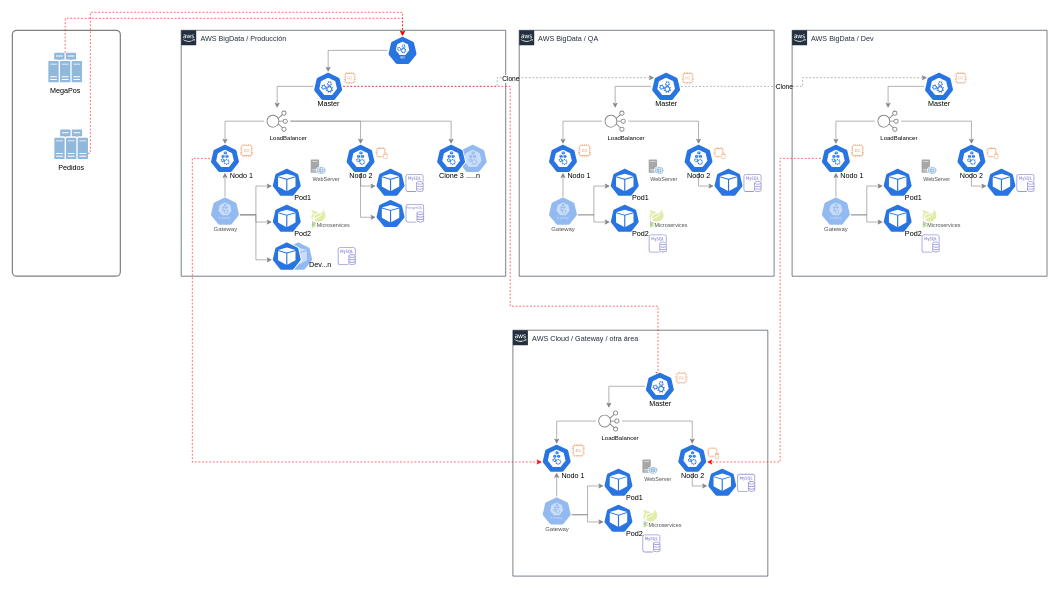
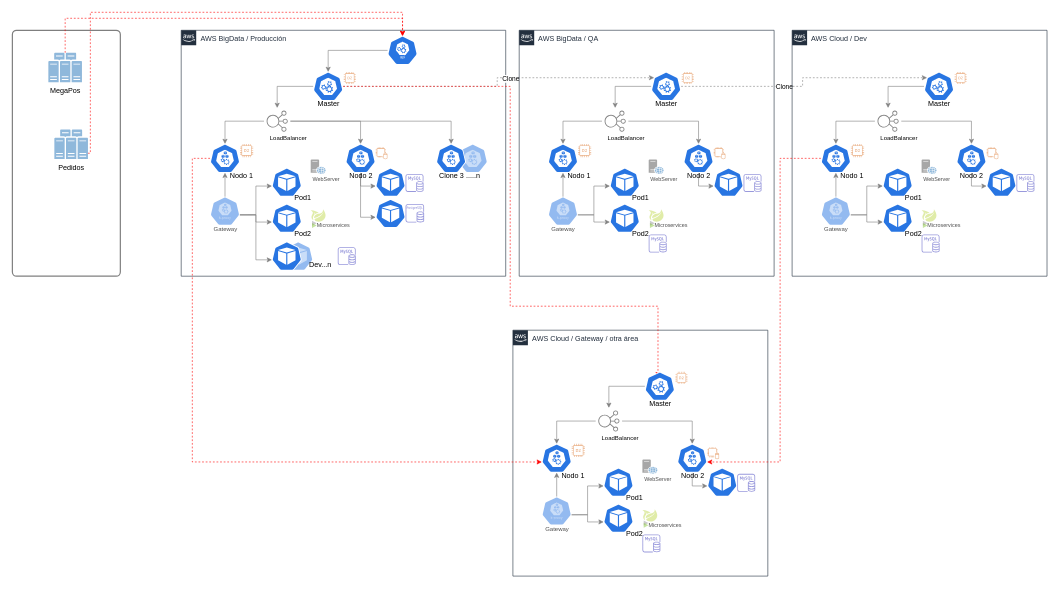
node "AWS BigData / Dev": label "AWS BigData / Dev" -> "AWS Cloud / Dev"
